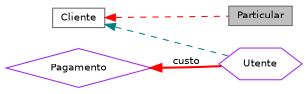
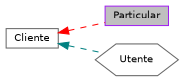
node "Particular": color gray40 -> purple
node "Utente": color purple -> gray40
node "Pagamento": removed
